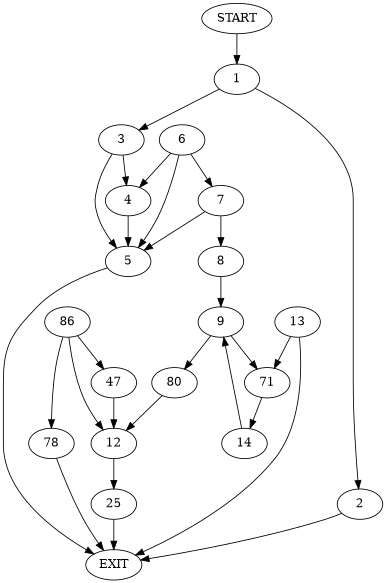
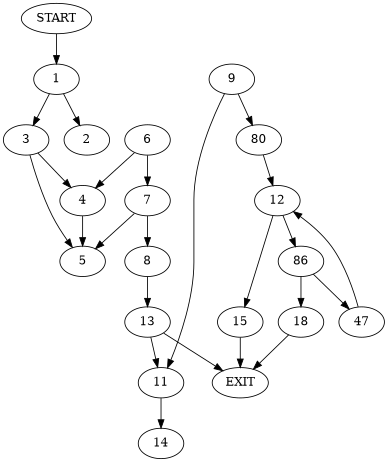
edge "6" -> "5": removed
edge "8" -> "9": now "8" -> "13"
edge "86" -> "12": reversed
node "71": label "71" -> "11"
edge "14" -> "9": removed
edge "5" -> "EXIT": removed
node "78": label "78" -> "18"
node "25": label "25" -> "15"
edge "2" -> "EXIT": removed
